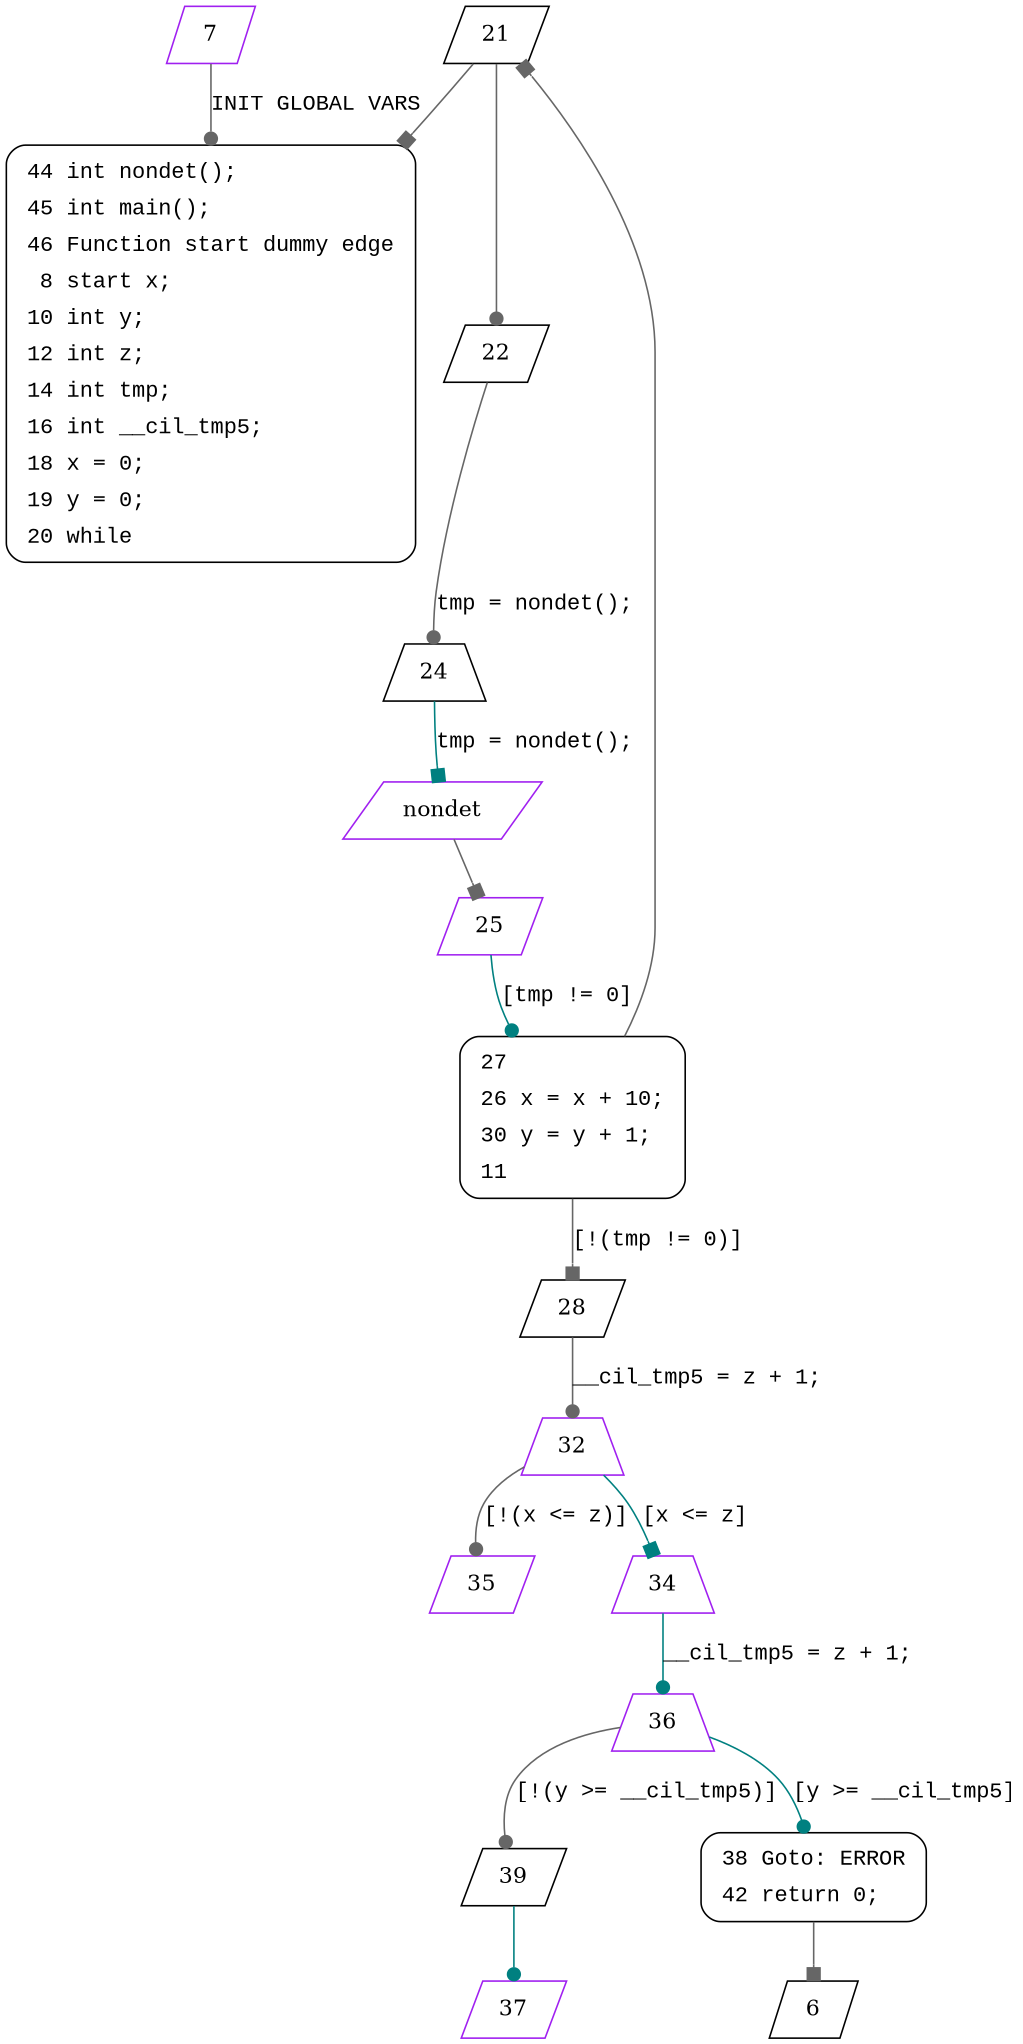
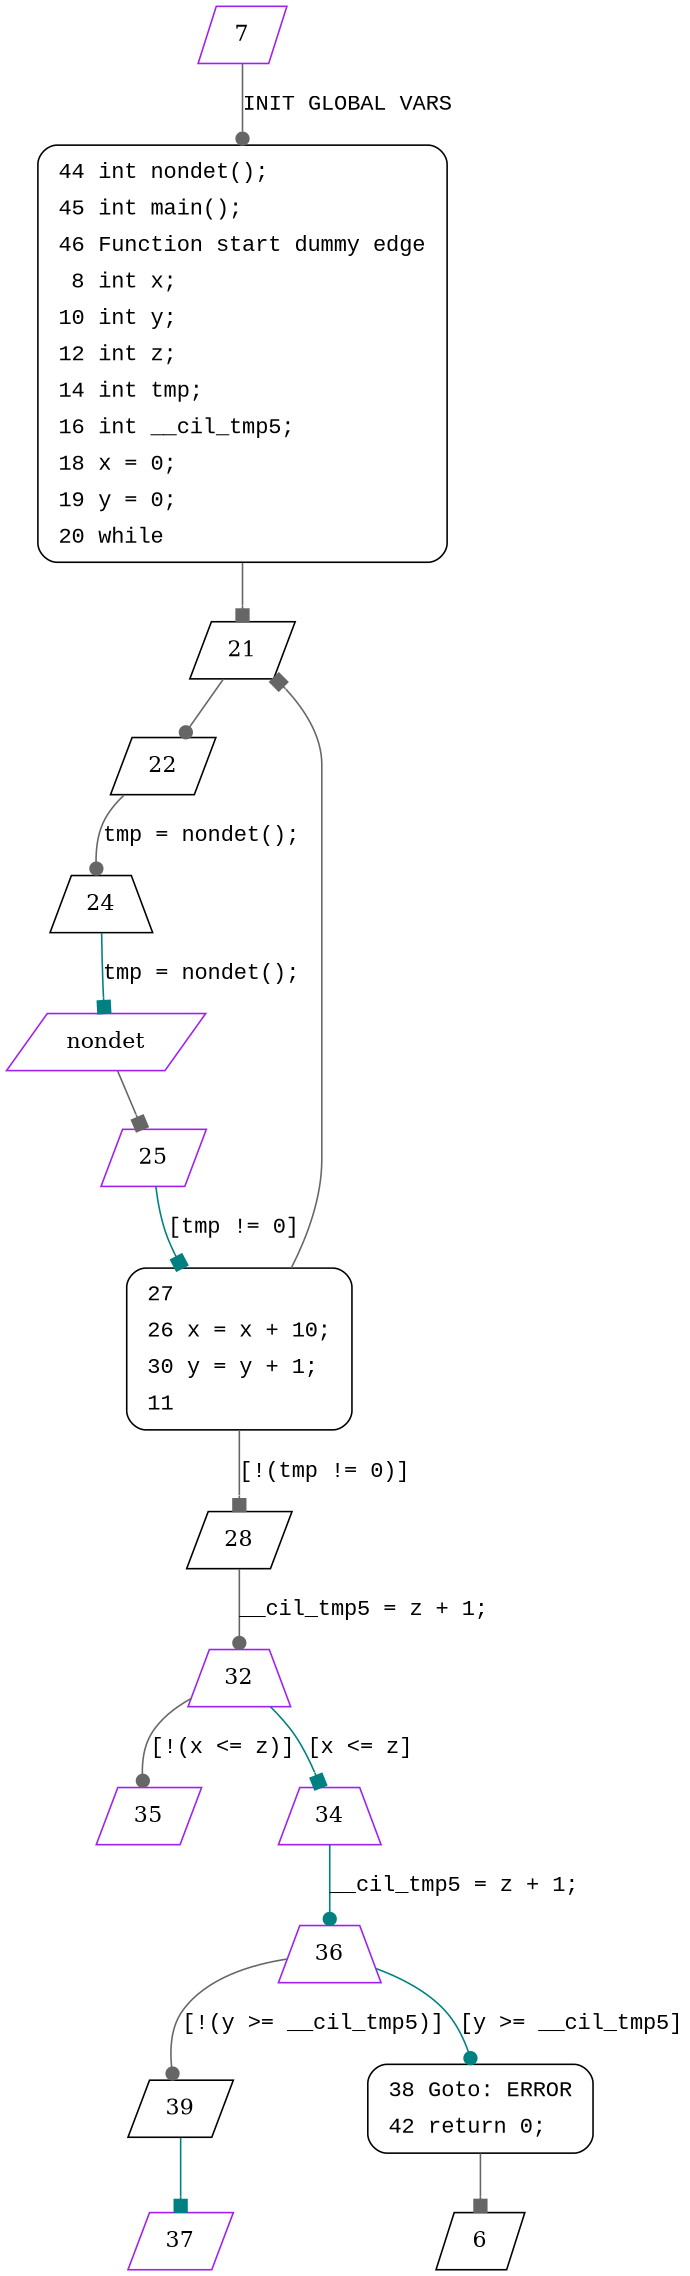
edge "21" -> "44": reversed
node "44": text "start x;" -> "int x;"
edge "25" -> "27": arrowhead dot -> box
edge "39" -> "37": arrowhead dot -> box
